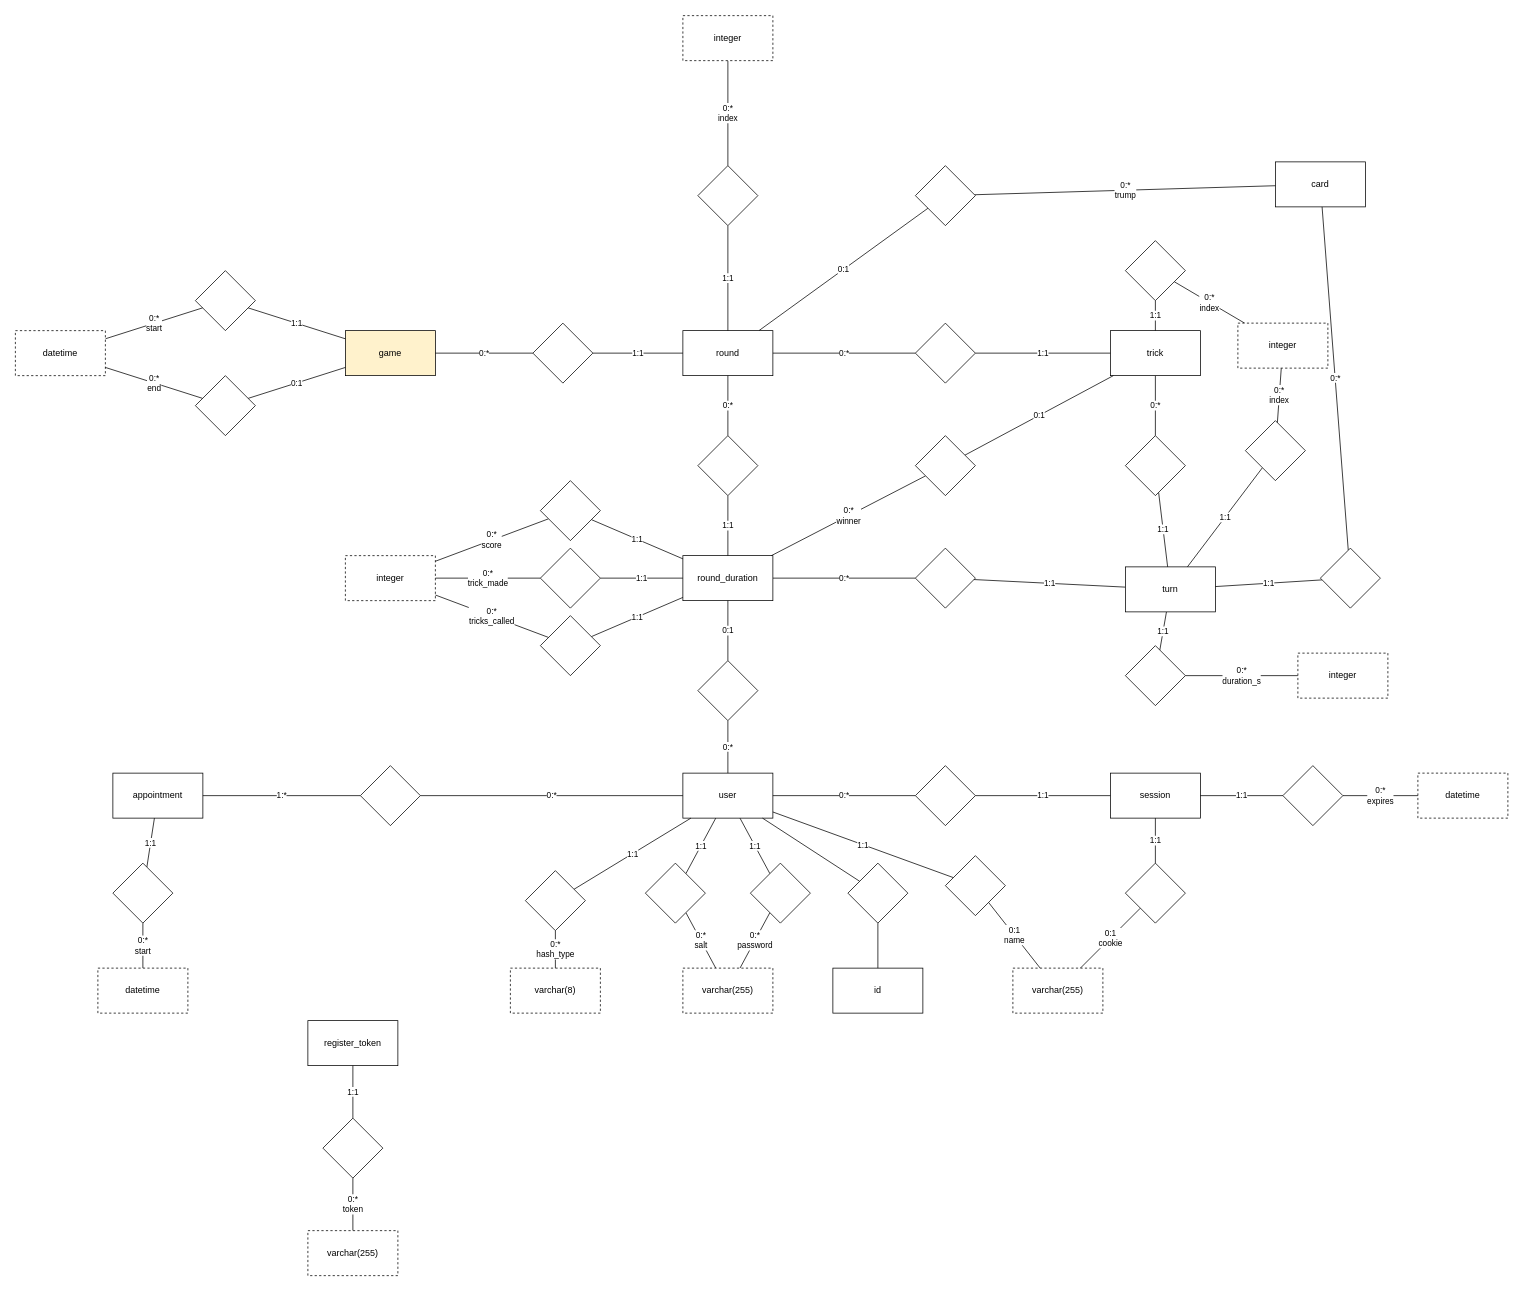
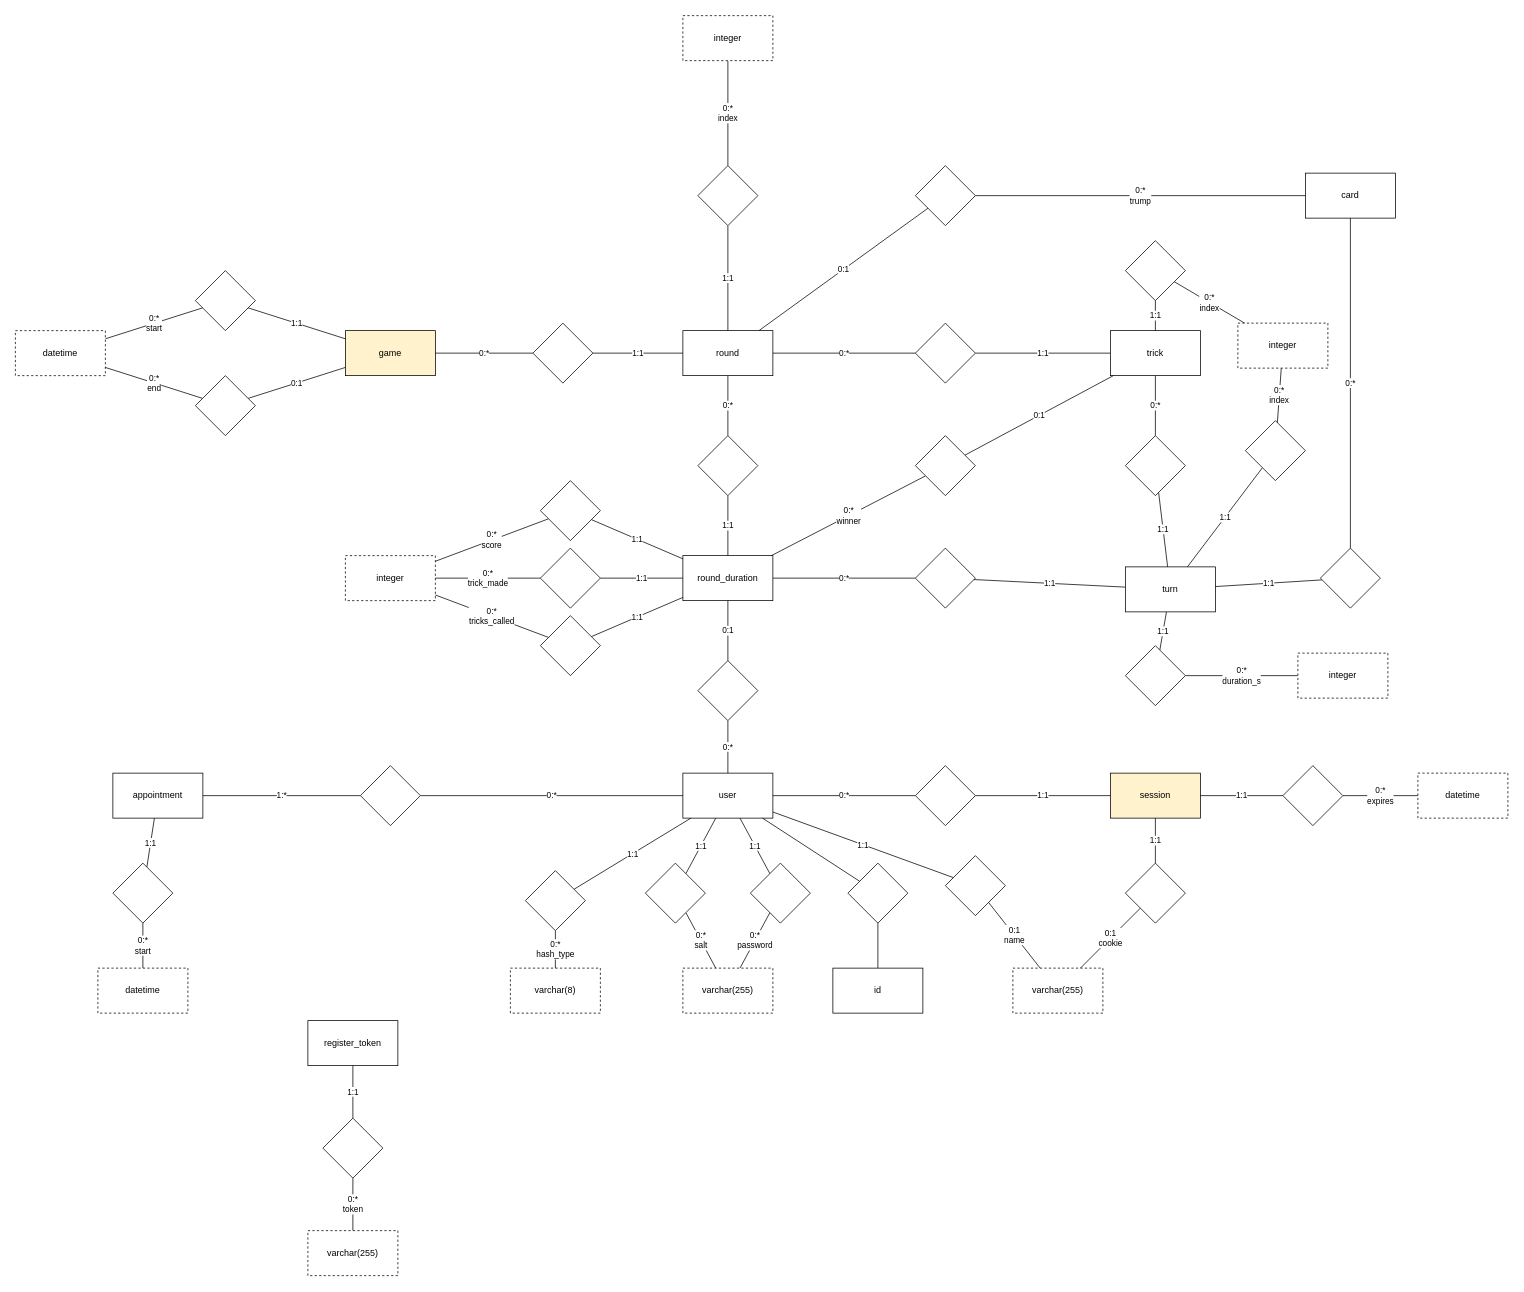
node "card": moved (1320, 184) -> (1350, 195)
node "session": fillcolor #ffffff -> #fff2cc
